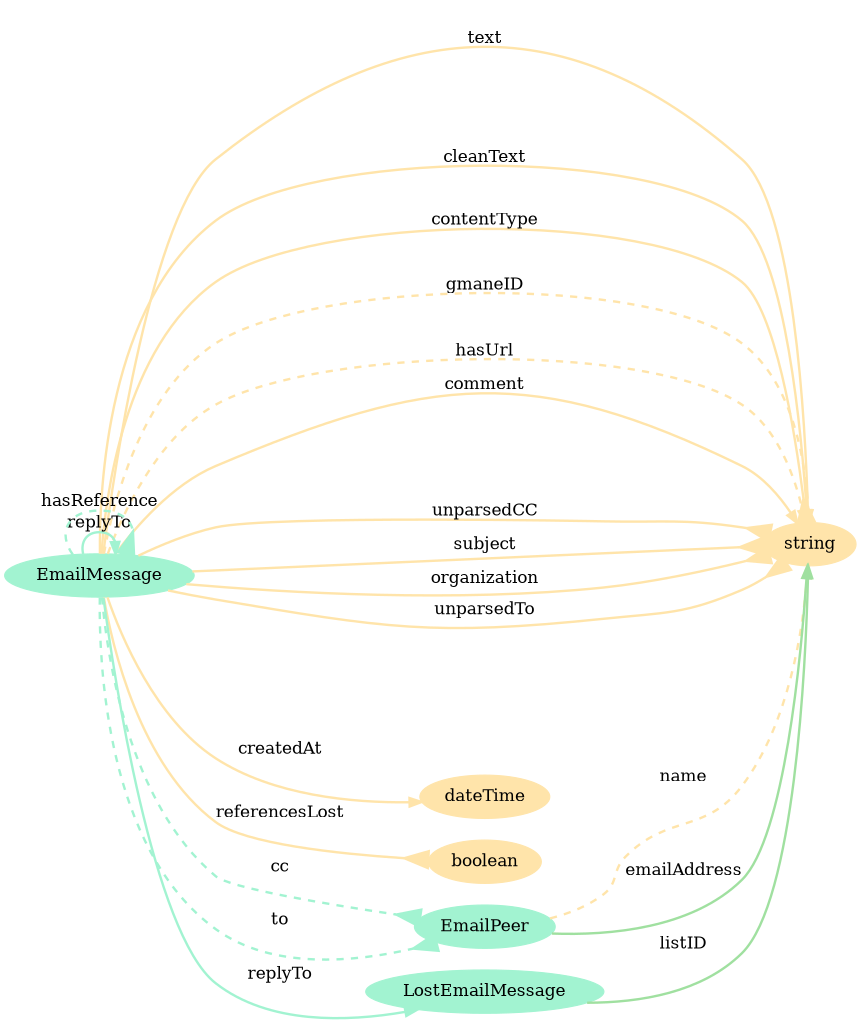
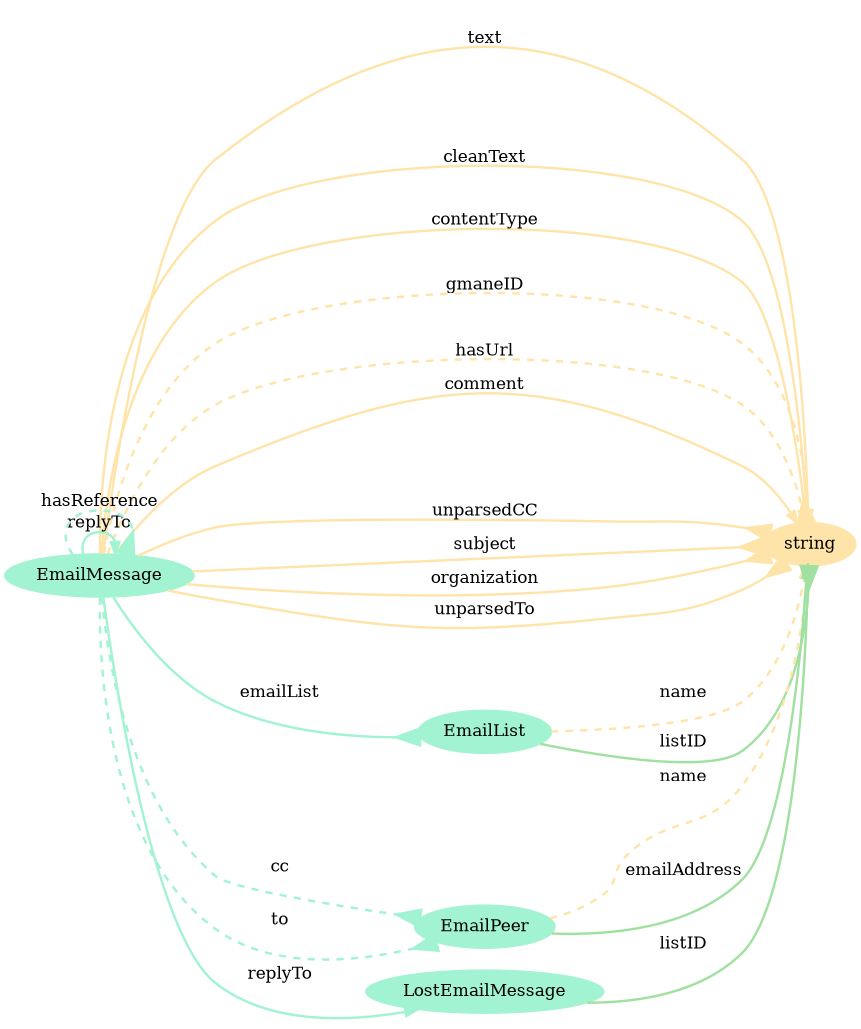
node "EmailList": added
node "dateTime": removed
node "boolean": removed
